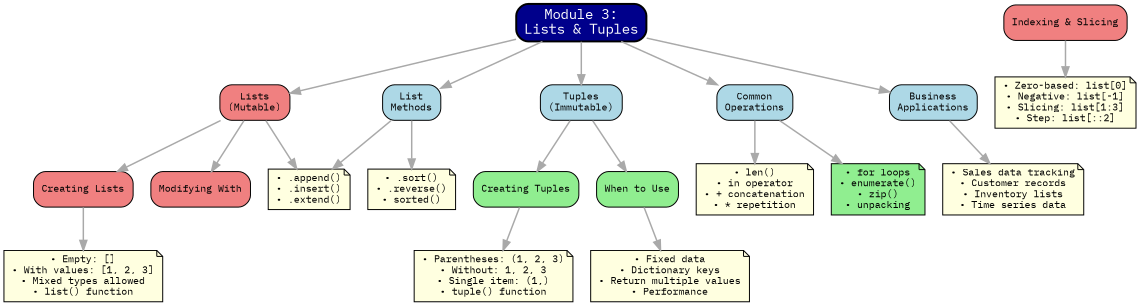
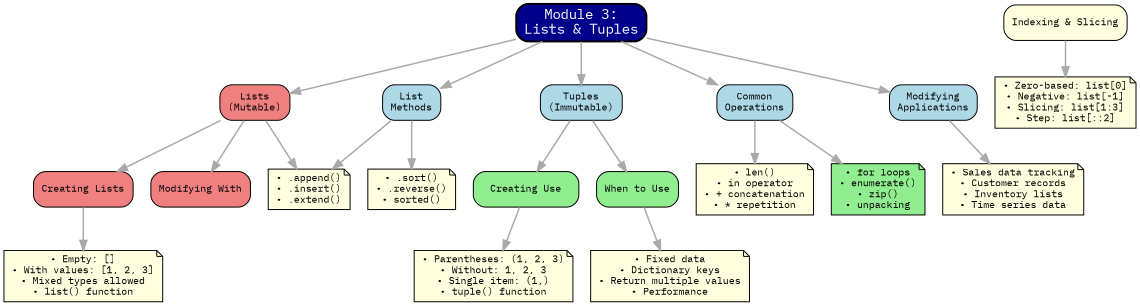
node "Indexing & Slicing": fillcolor lightcoral -> lightyellow
node "Business Applications": label "Business Applications" -> "Modifying Applications"
node "Creating Tuples": label "Creating Tuples" -> "Creating Use"
